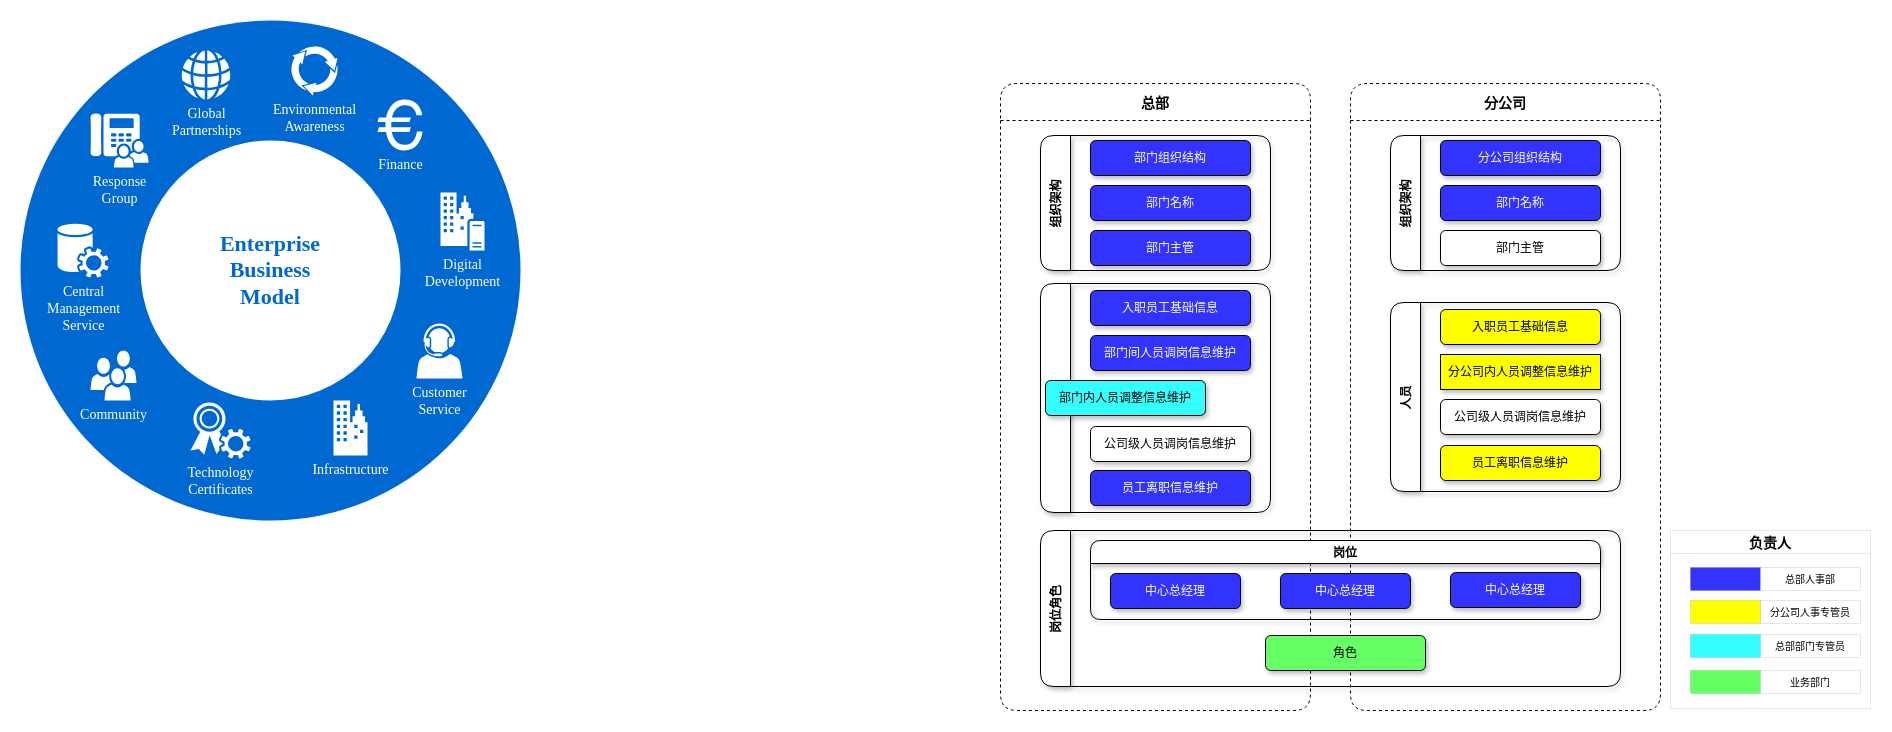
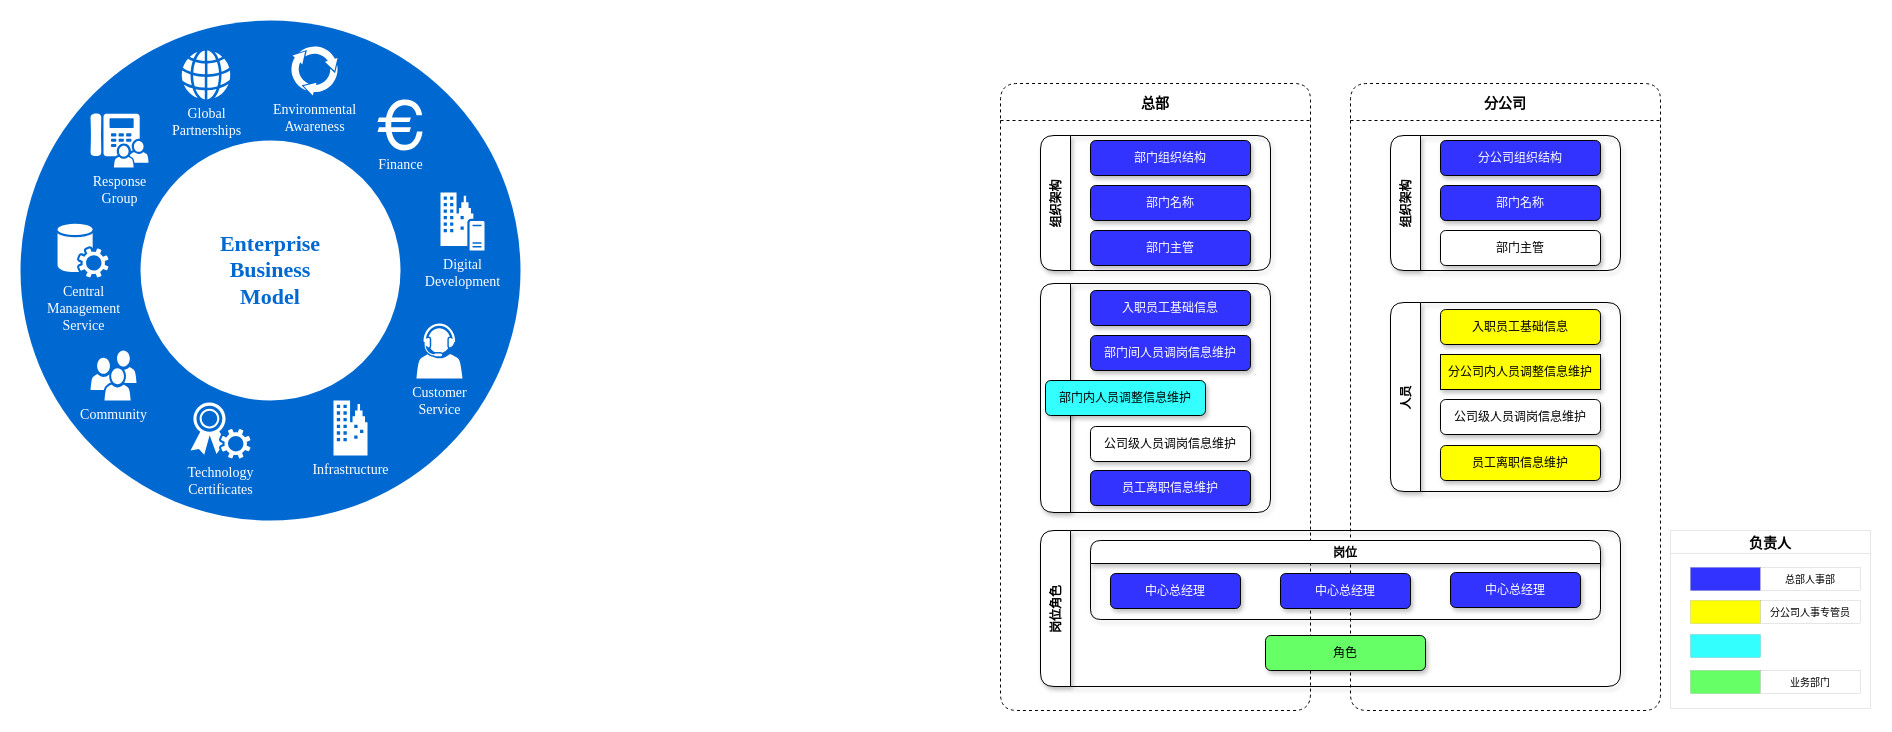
node "总部部门专管员": removed
